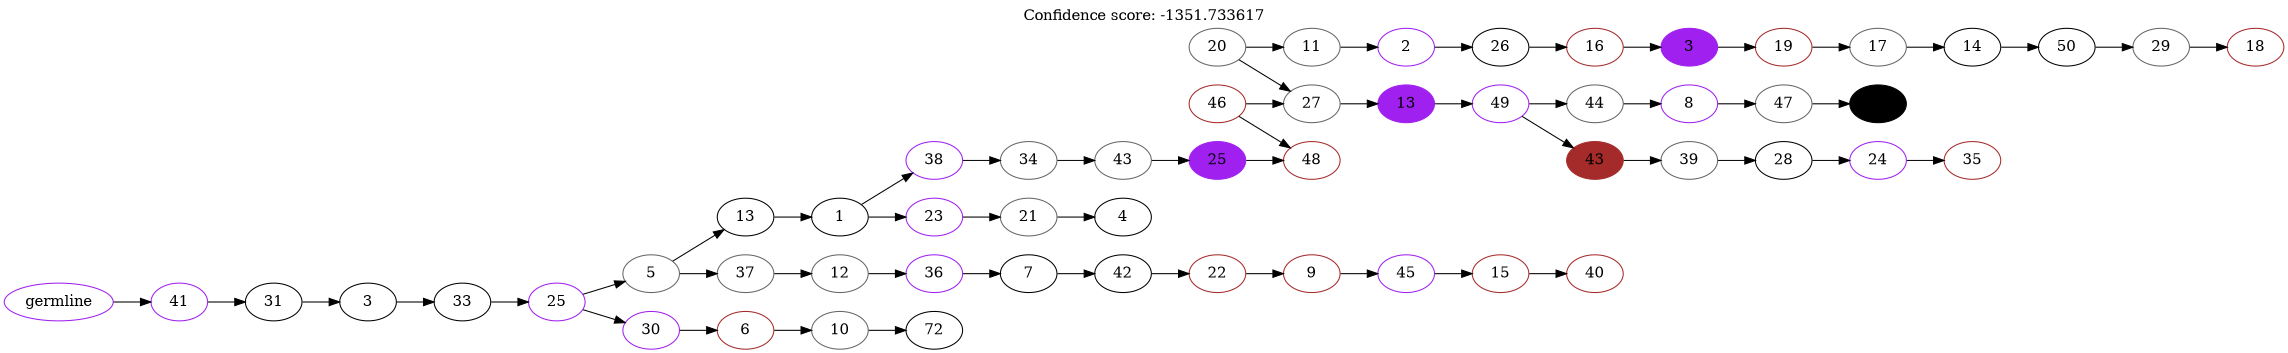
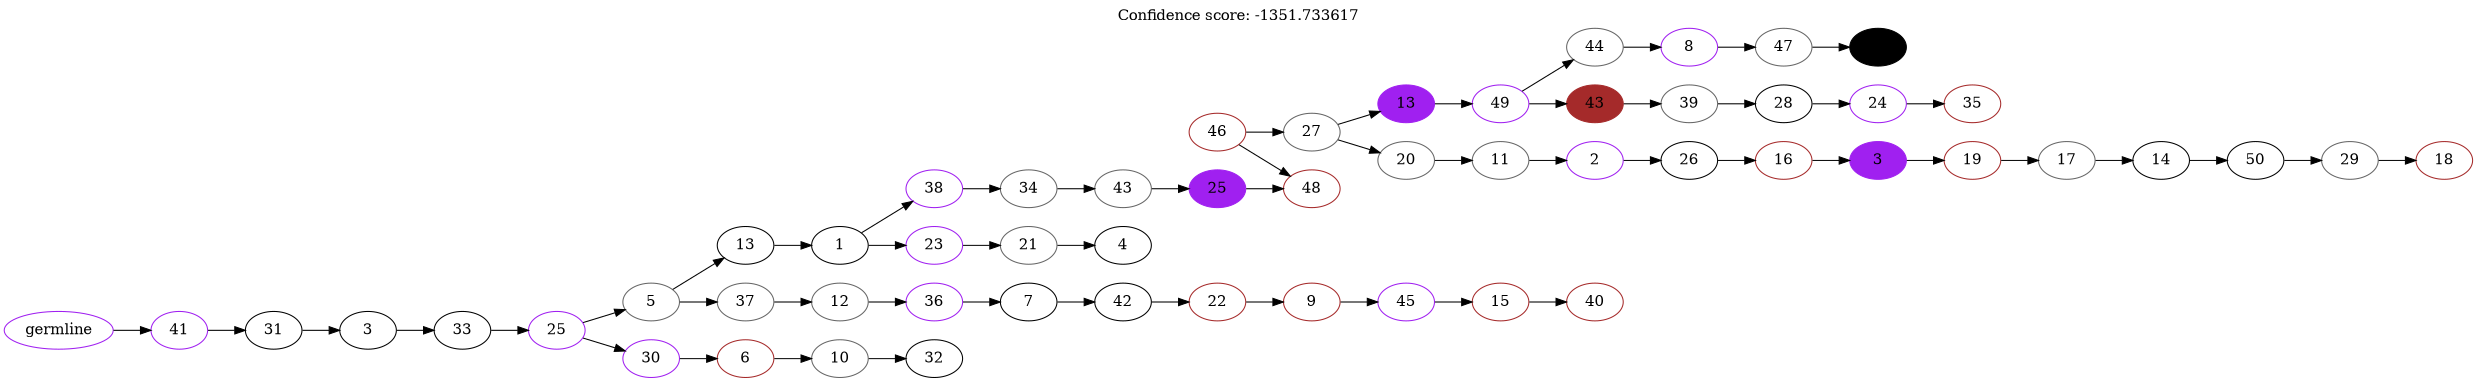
edge "20" -> "27": reversed
node "72": label "72" -> "32"
